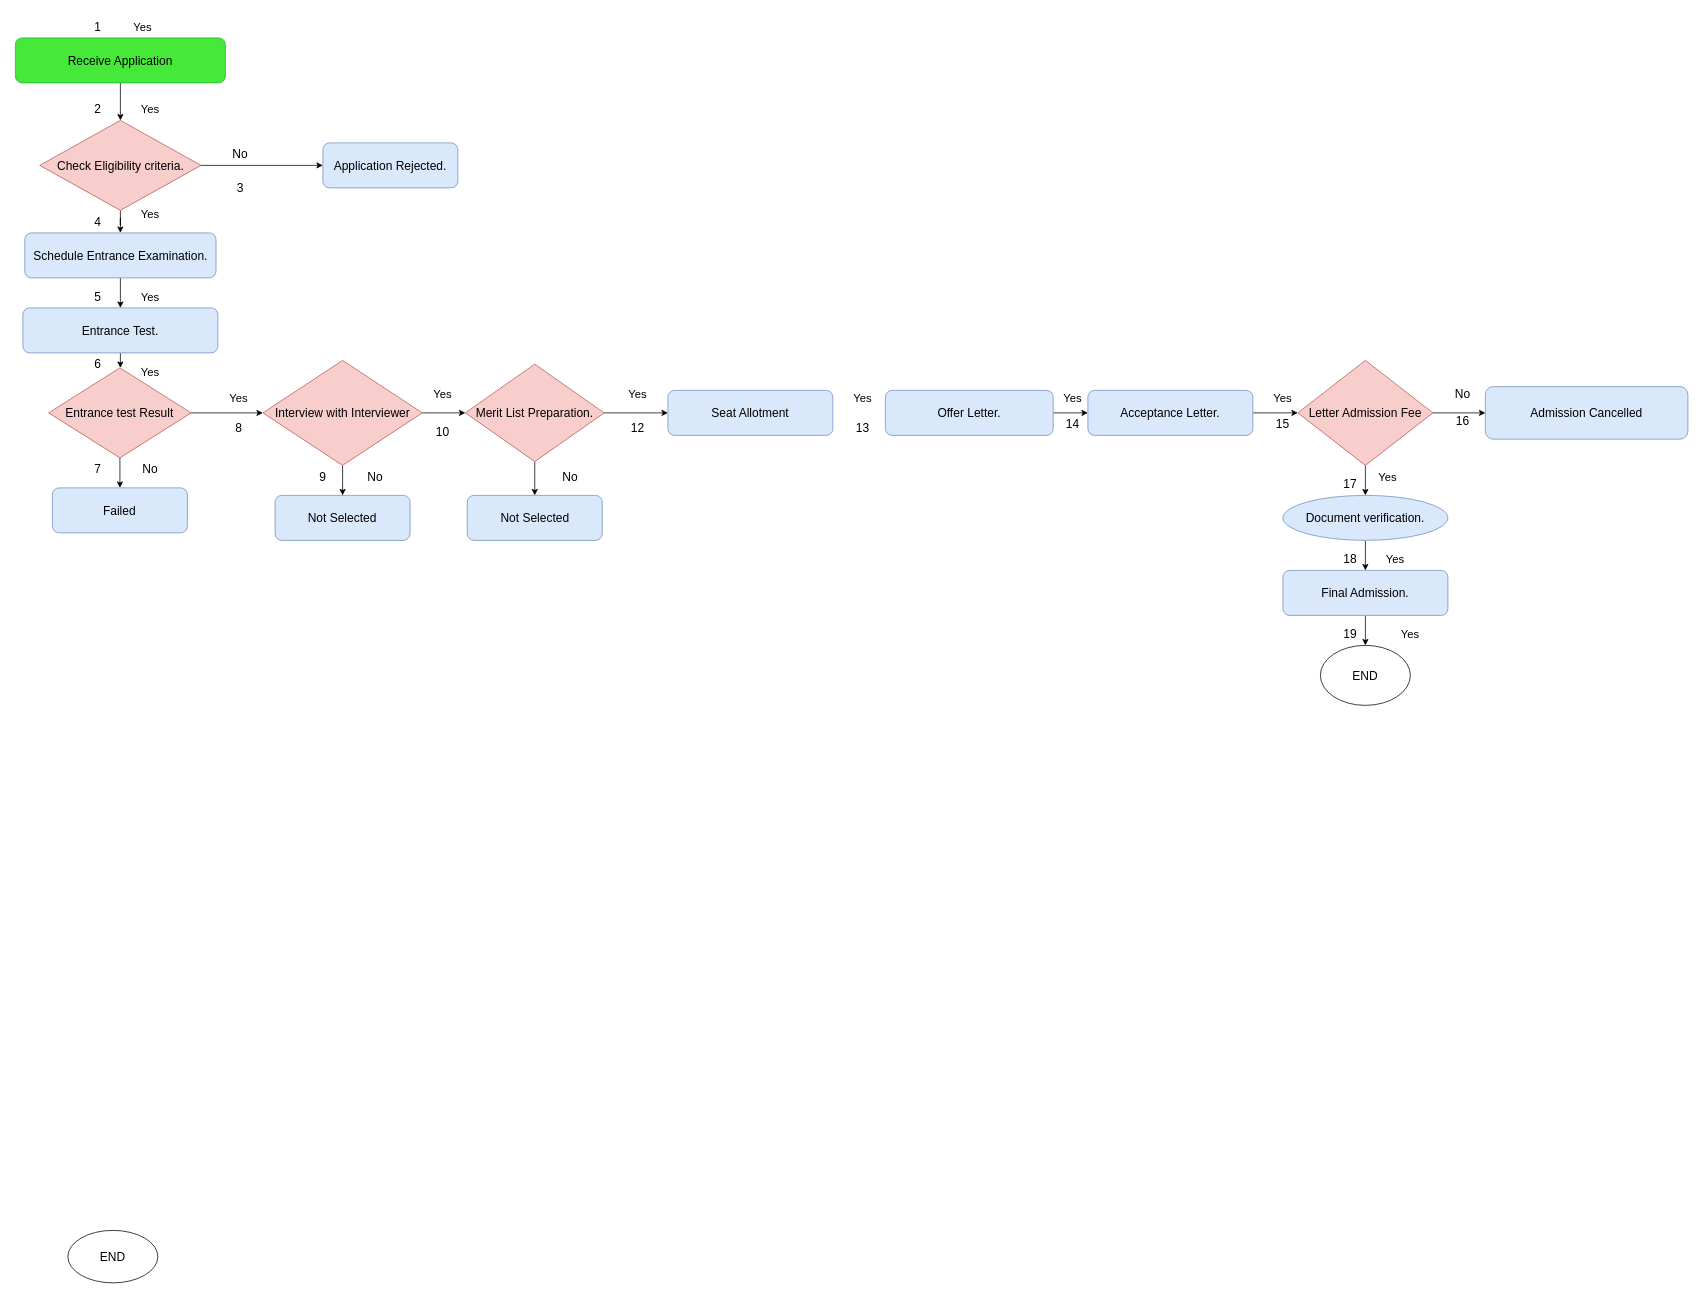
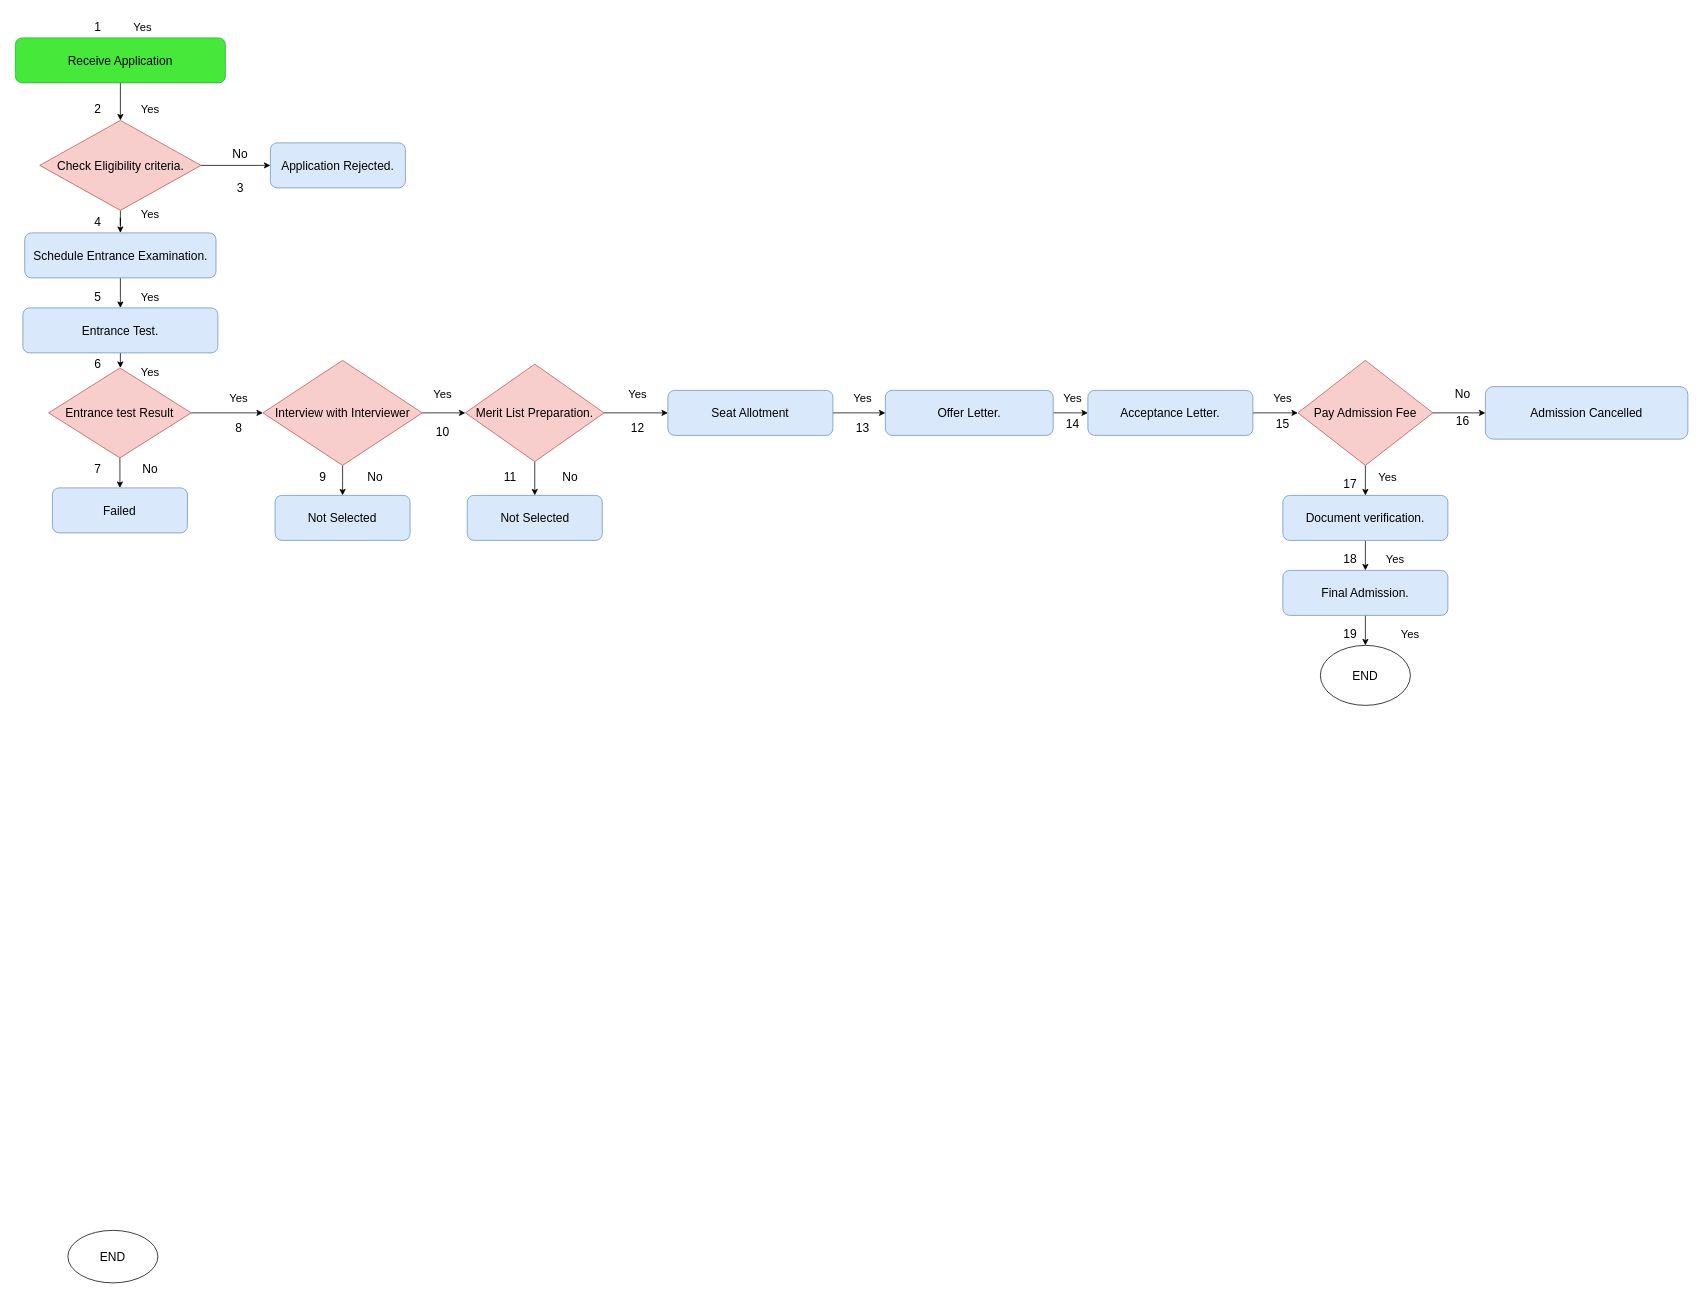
node "Application Rejected.": moved (390, 165) -> (338, 165)
edge "Seat Allotment" -> "Offer Letter.": added
node "Letter Admission Fee": label "Letter Admission Fee" -> "Pay Admission Fee"
node "11": added
node "Document verification.": shape ellipse -> rounded rectangle
